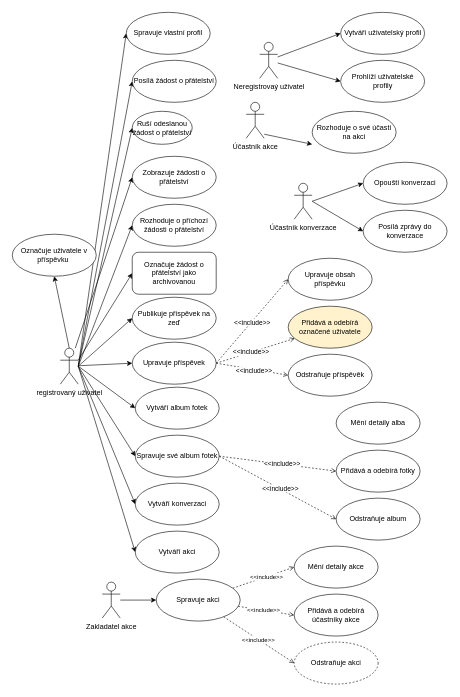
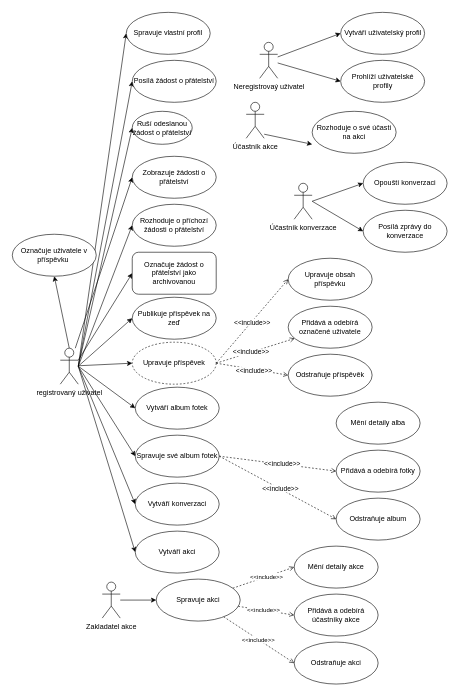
node "Přidává a odebírá označené uživatele": fillcolor #fff2cc -> #ffffff
node "Upravuje příspěvek": style solid -> dashed
node "Odstraňuje akci": style dashed -> solid
